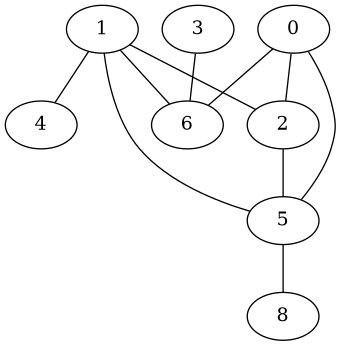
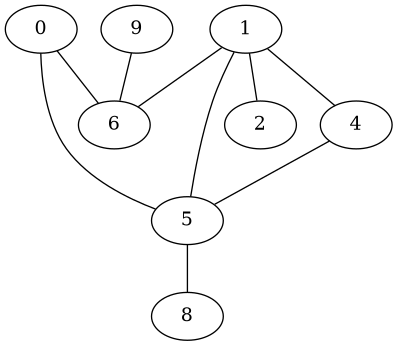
node "3": label "3" -> "9"
edge "0" -- "2": removed
edge "2" -- "5": now "4" -- "5"
